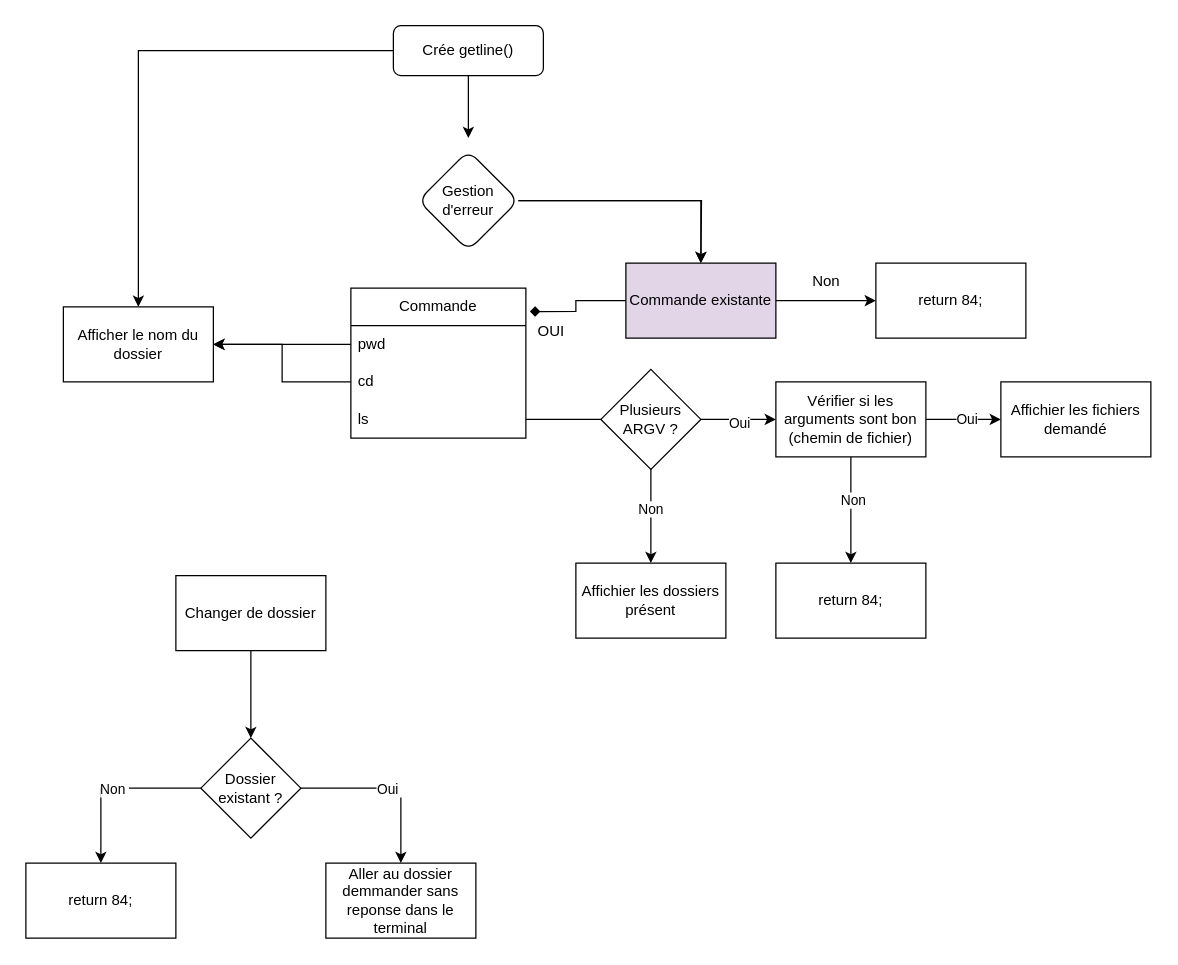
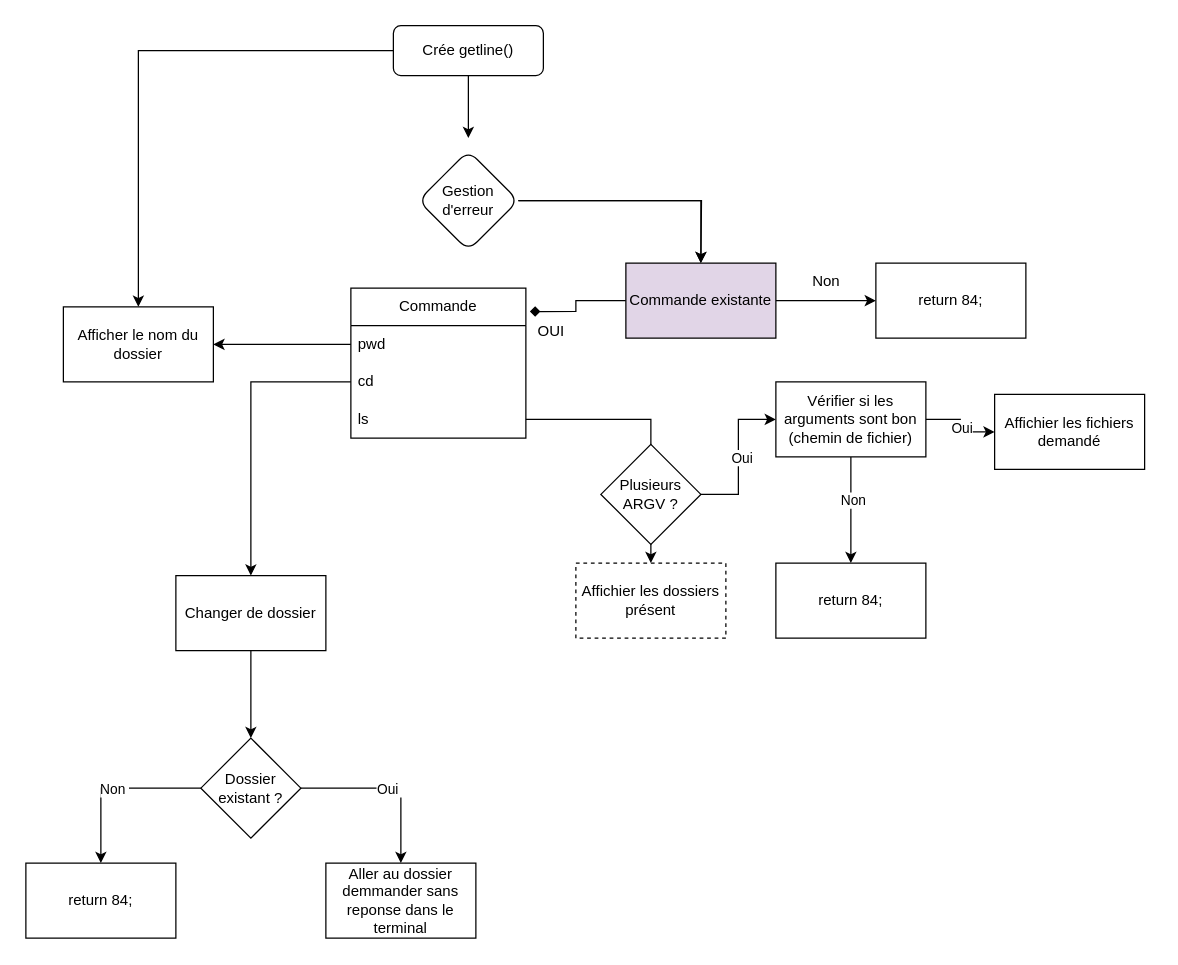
edge "cd" -> "Afficher le nom du dossier": now "cd" -> "Changer de dossier"
node "Plusieurs ARGV ?": moved (651, 419) -> (651, 494)
node "Affichier les fichiers demandé": moved (1076, 419) -> (1069, 432)
node "Affichier les dossiers présent": style solid -> dashed
